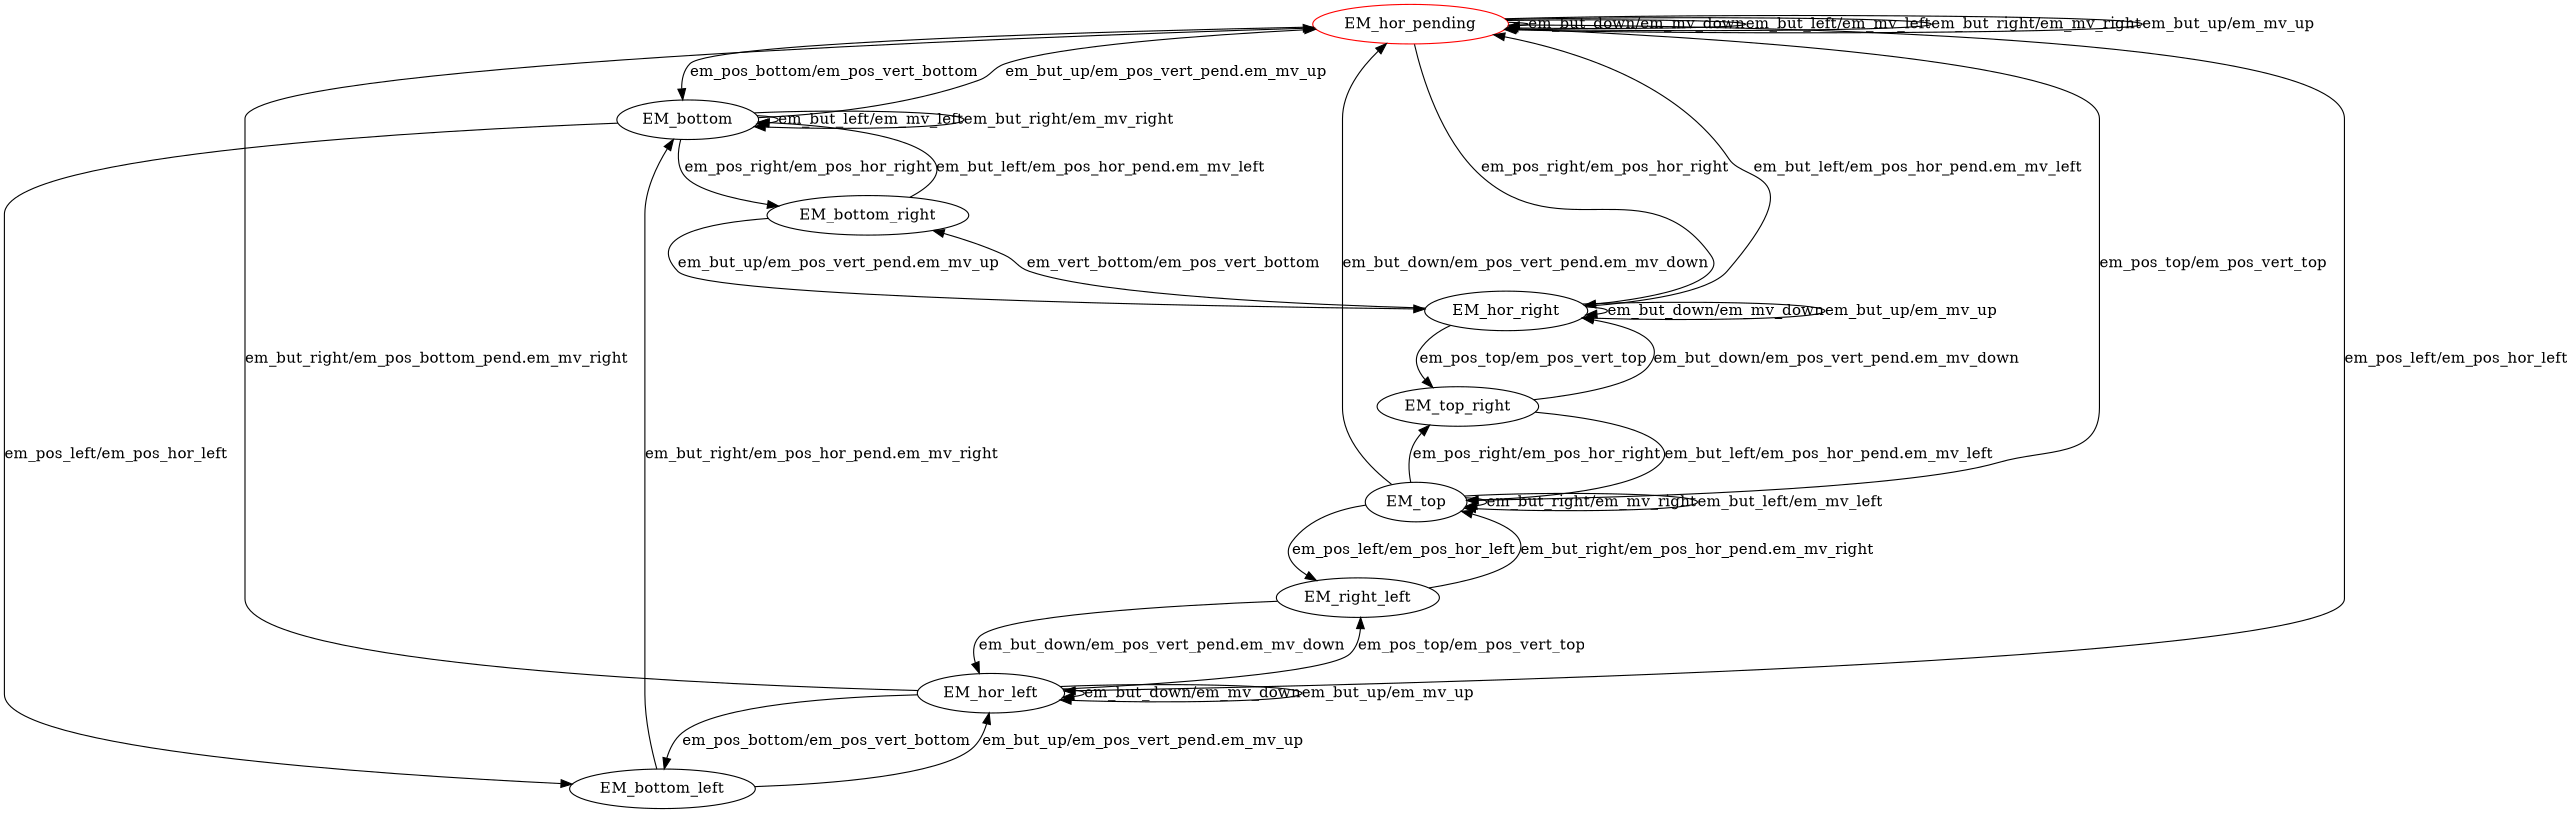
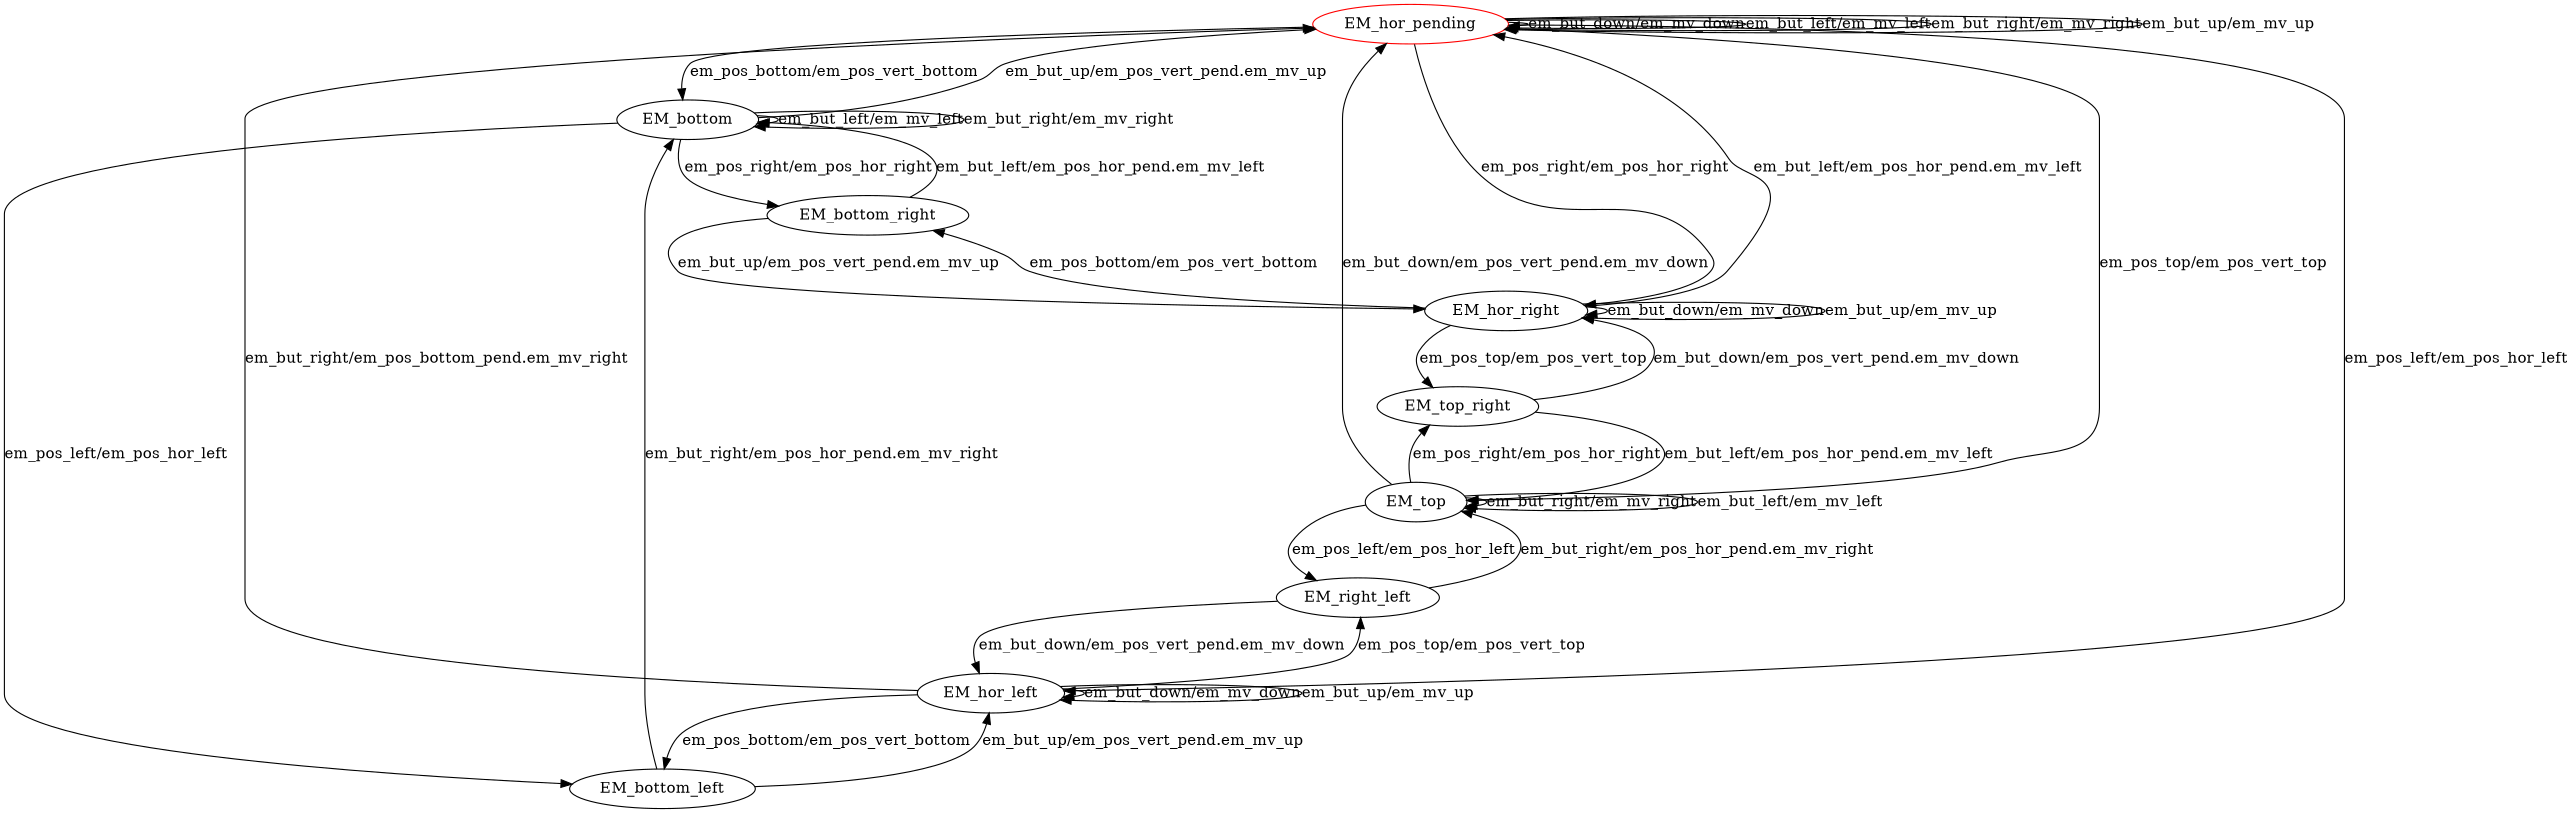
edge "EM_hor_right" -> "EM_bottom_right": label "em_vert_bottom/em_pos_vert_bottom" -> "em_pos_bottom/em_pos_vert_bottom"
